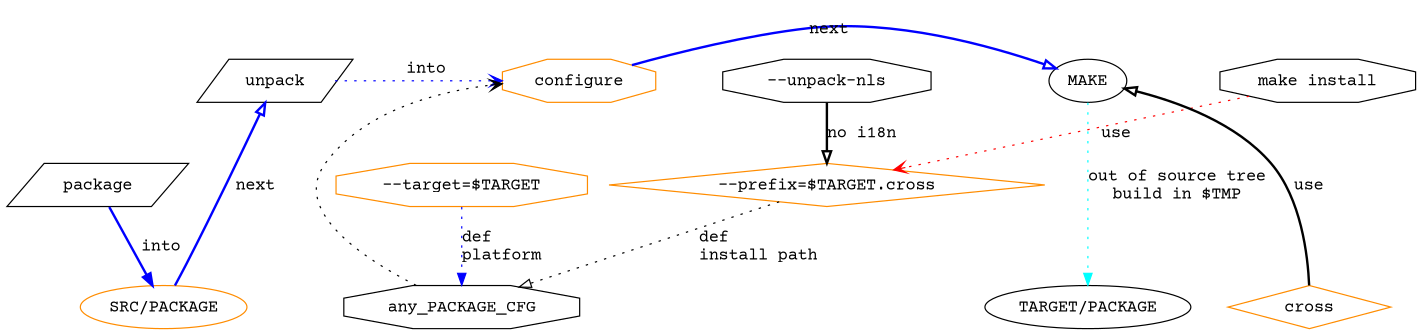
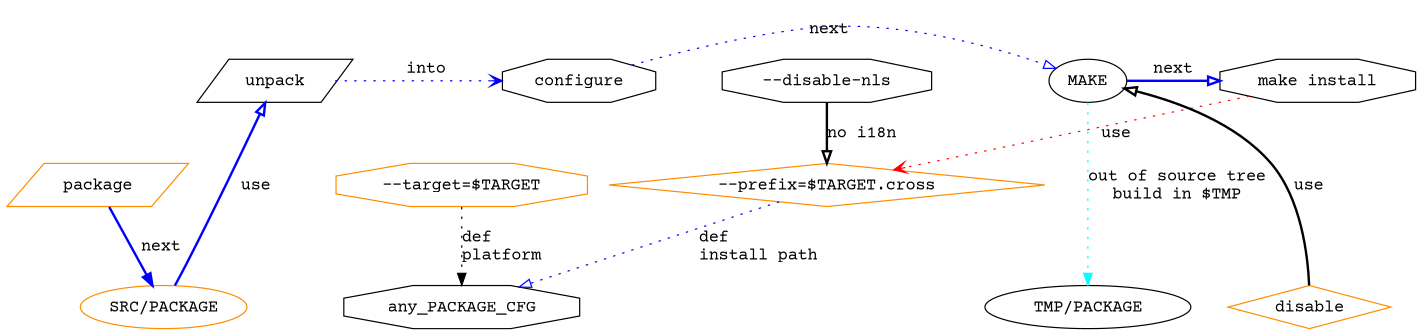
edge "configure" -> "MAKE": style bold -> dotted
node "configure": color darkorange -> black
node "--unpack-nls": label "--unpack-nls" -> "--disable-nls"
edge "MAKE" -> "make install": added, label "next"
edge "any_PACKAGE_CFG" -> "configure": removed
node "package": color black -> darkorange
edge "SRC/PACKAGE" -> "unpack": label "next" -> "use"
edge "--target=$TARGET" -> "any_PACKAGE_CFG": color blue -> black
edge "--prefix=$TARGET.cross" -> "any_PACKAGE_CFG": color black -> blue
edge "package" -> "SRC/PACKAGE": label "into" -> "next"
node "TARGET/PACKAGE": label "TARGET/PACKAGE" -> "TMP/PACKAGE"
node "cross": label "cross" -> "disable"
